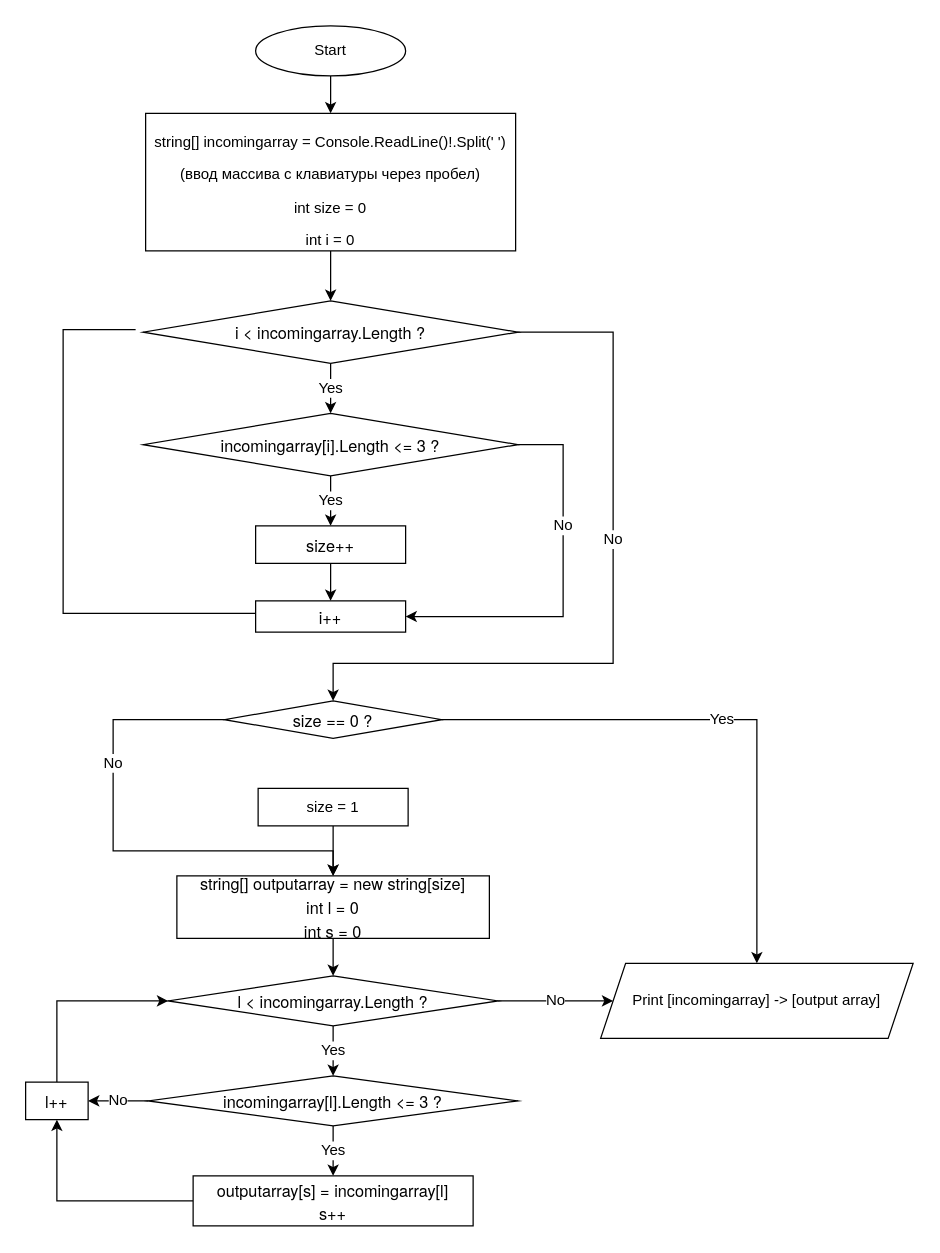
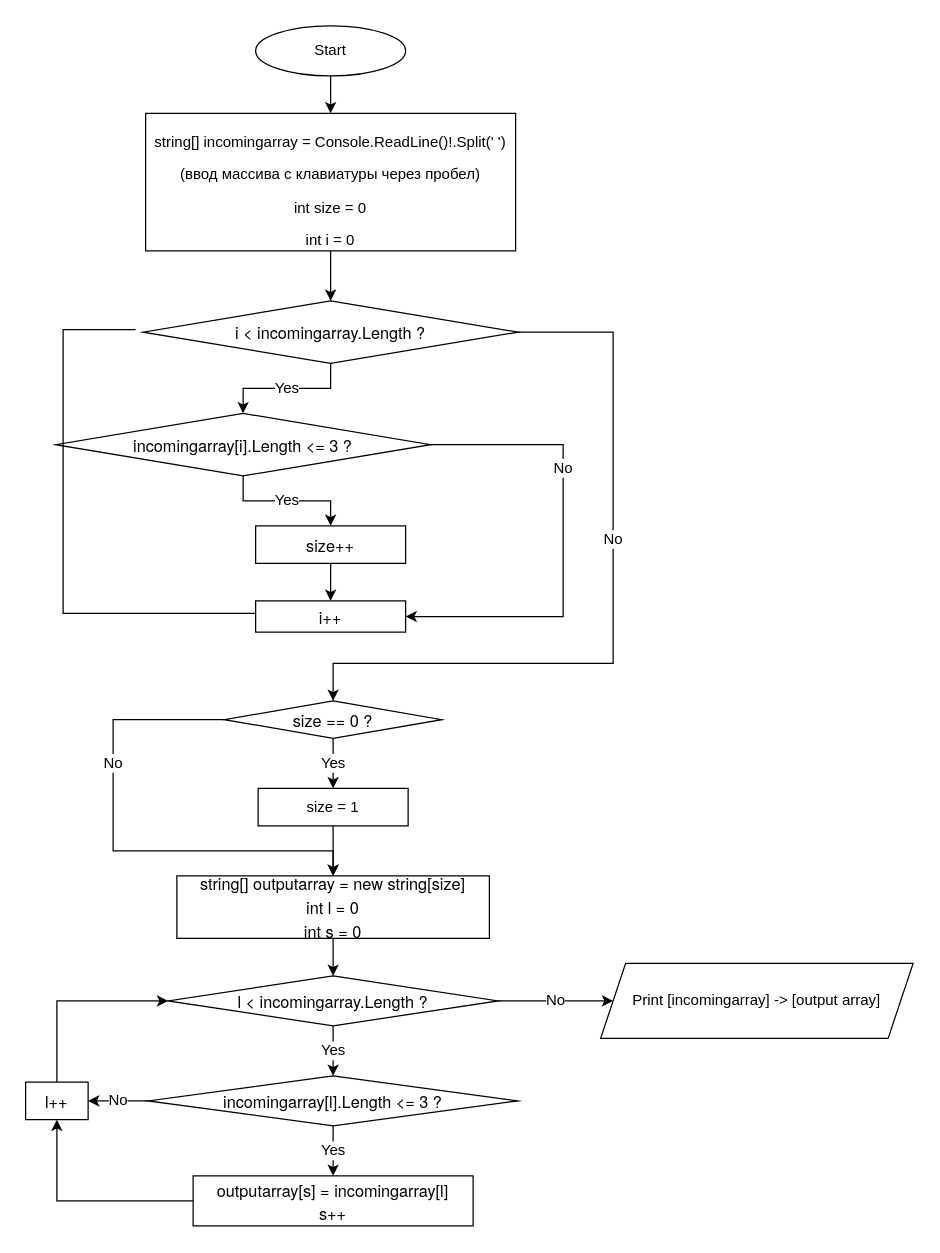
node "incomingarray[i].Length <= 3 ?": moved (331, 444) -> (243, 444)
edge "size == 0 ?" -> "Print [incomingarray] -> [output array]": now "size == 0 ?" -> "size = 1"
